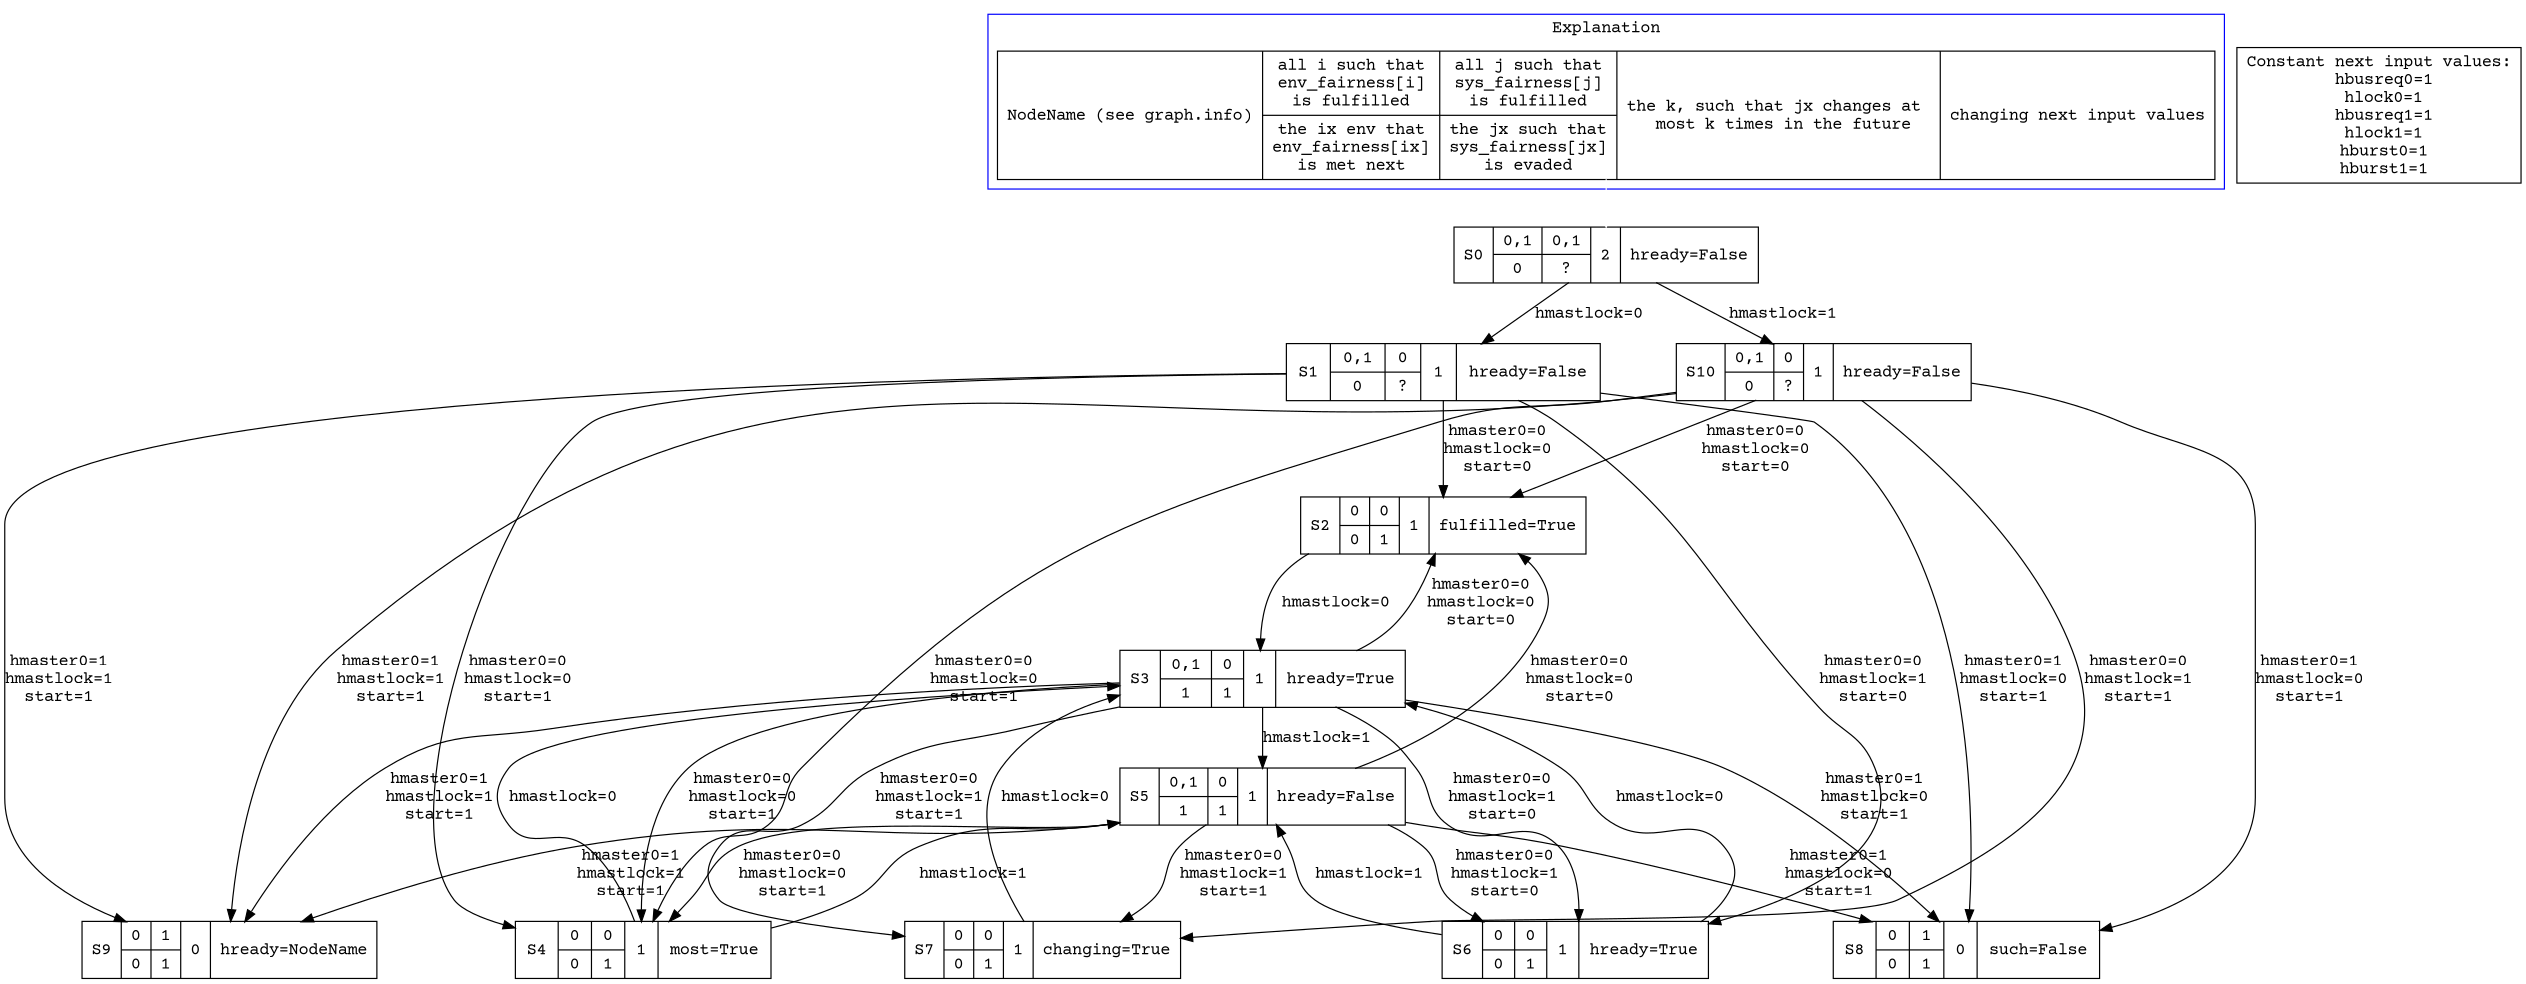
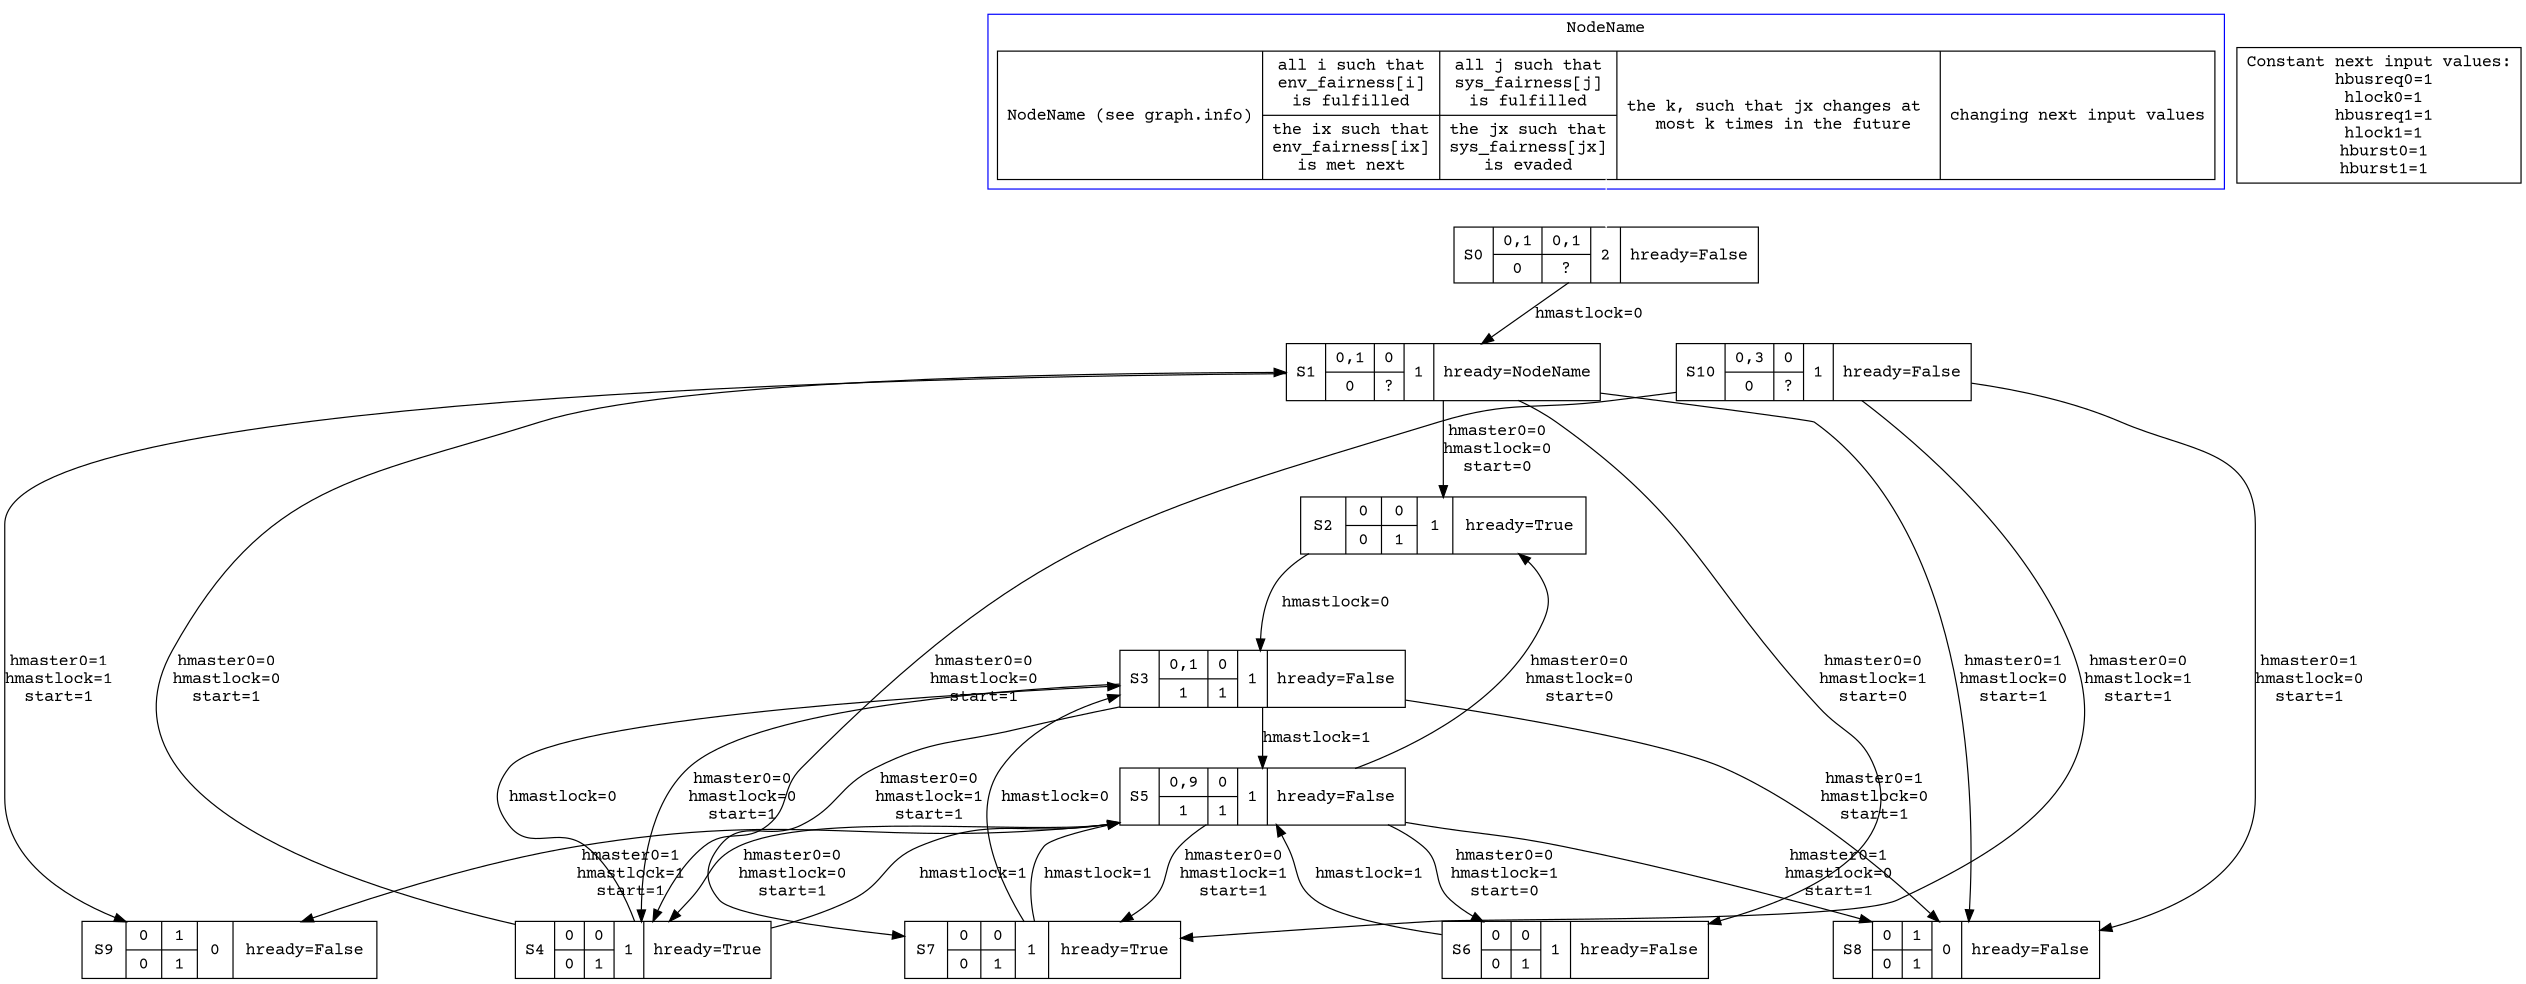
cluster "Explanation": label "Explanation" -> "NodeName"
node "NodeName (see graph.info)": text "the ix env that" -> "the ix such that"
edge "S0" -> "S10": removed, label "hmastlock=1"
node "S10": text "0,1" -> "0,3"
node "S1": text "hready=False" -> "hready=NodeName"
edge "S1" -> "S4": reversed
edge "S10" -> "S9": removed, label "hmaster0=1 hmastlock=1 start=1"
edge "S10" -> "S2": removed, label "hmaster0=0 hmastlock=0 start=0"
node "S2": text "fulfilled=True" -> "hready=True"
edge "S3" -> "S2": removed, label "hmaster0=0 hmastlock=0 start=0"
node "S3": text "hready=True" -> "hready=False"
edge "S3" -> "S9": removed, label "hmaster0=1 hmastlock=1 start=1"
node "S5": text "0,1" -> "0,9"
edge "S6" -> "S3": removed, label "hmastlock=0"
edge "S3" -> "S6": removed, label "hmaster0=0 hmastlock=1 start=0"
edge "S7" -> "S5": added, label "hmastlock=1"
node "S9": text "hready=NodeName" -> "hready=False"
node "S4": text "most=True" -> "hready=True"
node "S7": text "changing=True" -> "hready=True"
node "S6": text "hready=True" -> "hready=False"
node "S8": text "such=False" -> "hready=False"
